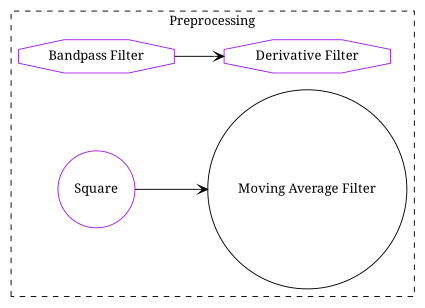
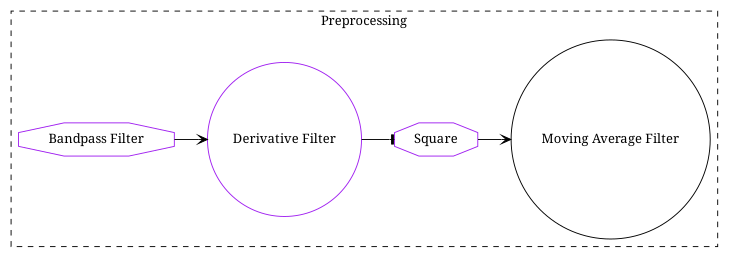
node "Derivative Filter": shape octagon -> circle
edge "Derivative Filter" -> "Square": added
node "Square": shape circle -> octagon
